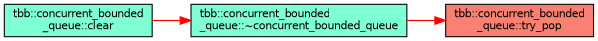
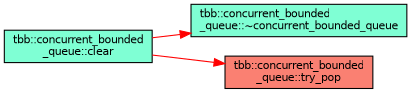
edge "tbb::concurrent_bounded _queue::~concurrent_bounded_queue" -> "tbb::concurrent_bounded _queue::try_pop": now "tbb::concurrent_bounded _queue::clear" -> "tbb::concurrent_bounded _queue::try_pop"
